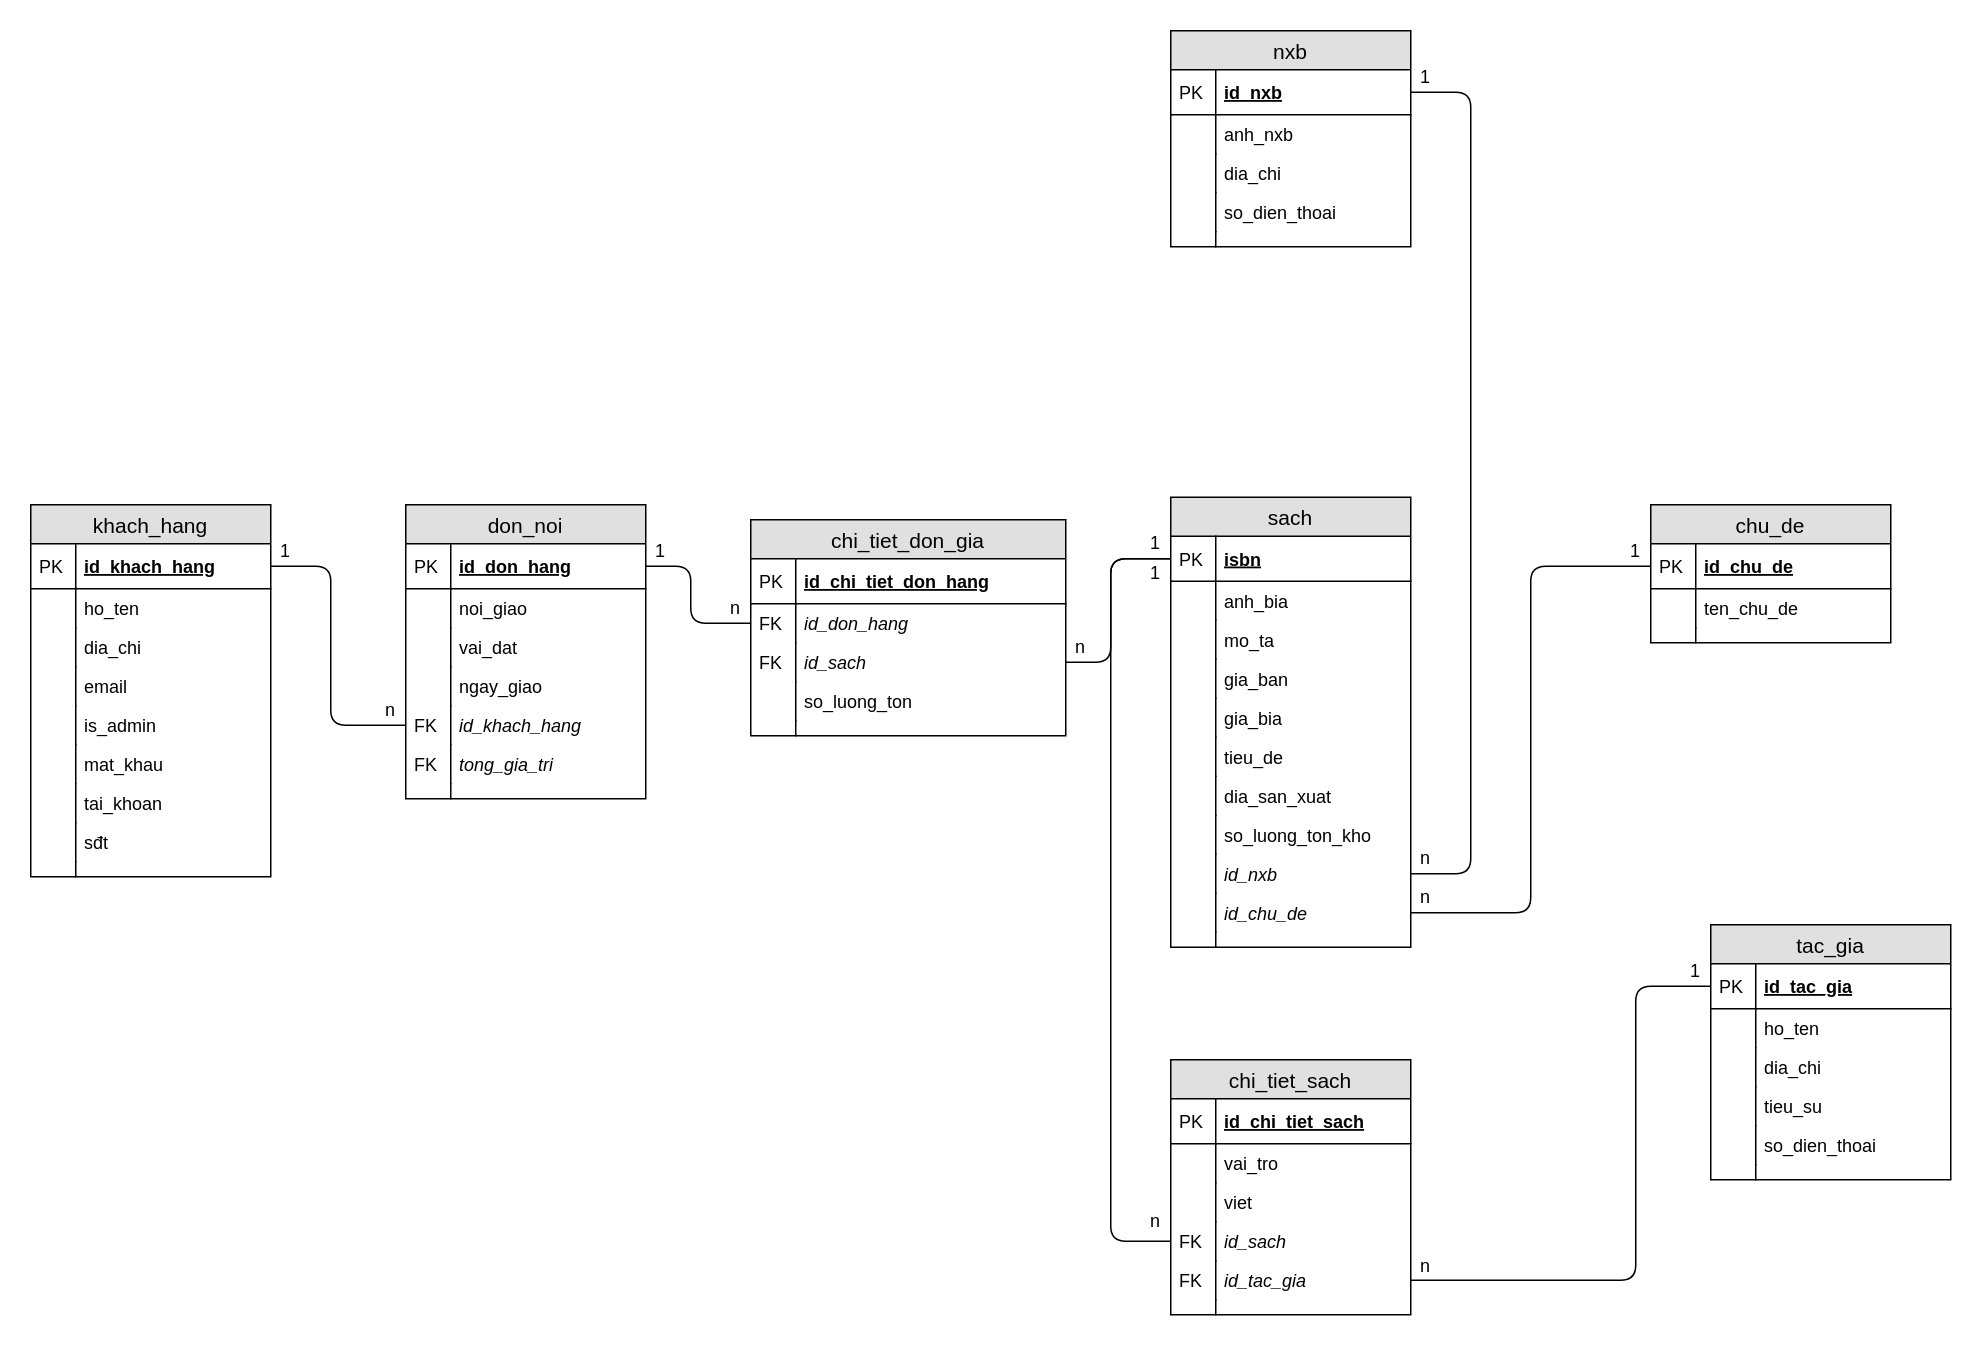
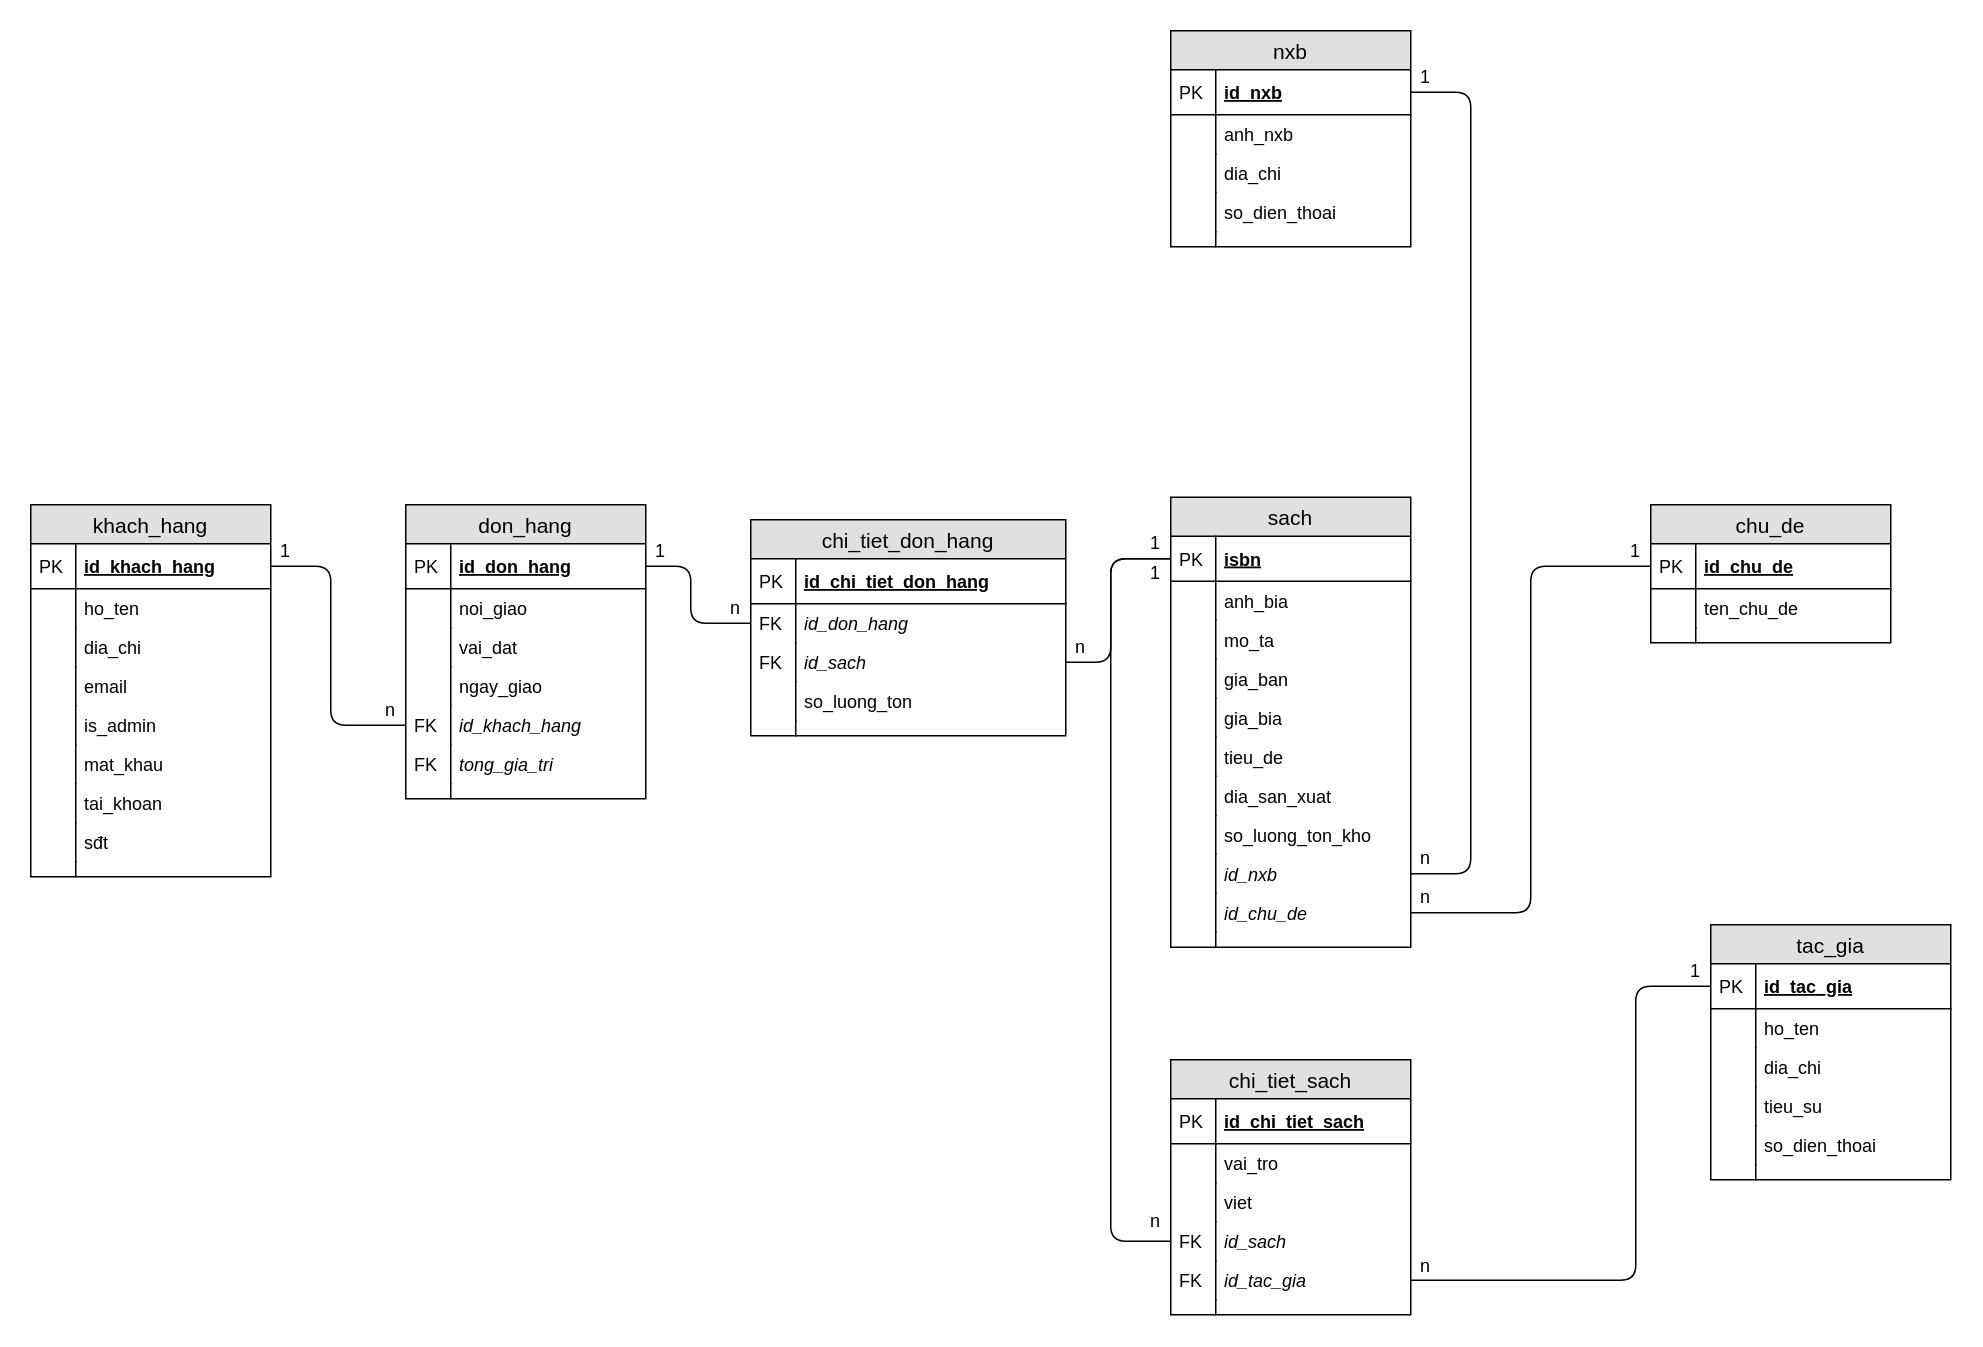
node "don_noi": label "don_noi" -> "don_hang"
node "chi_tiet_don_gia": label "chi_tiet_don_gia" -> "chi_tiet_don_hang"
